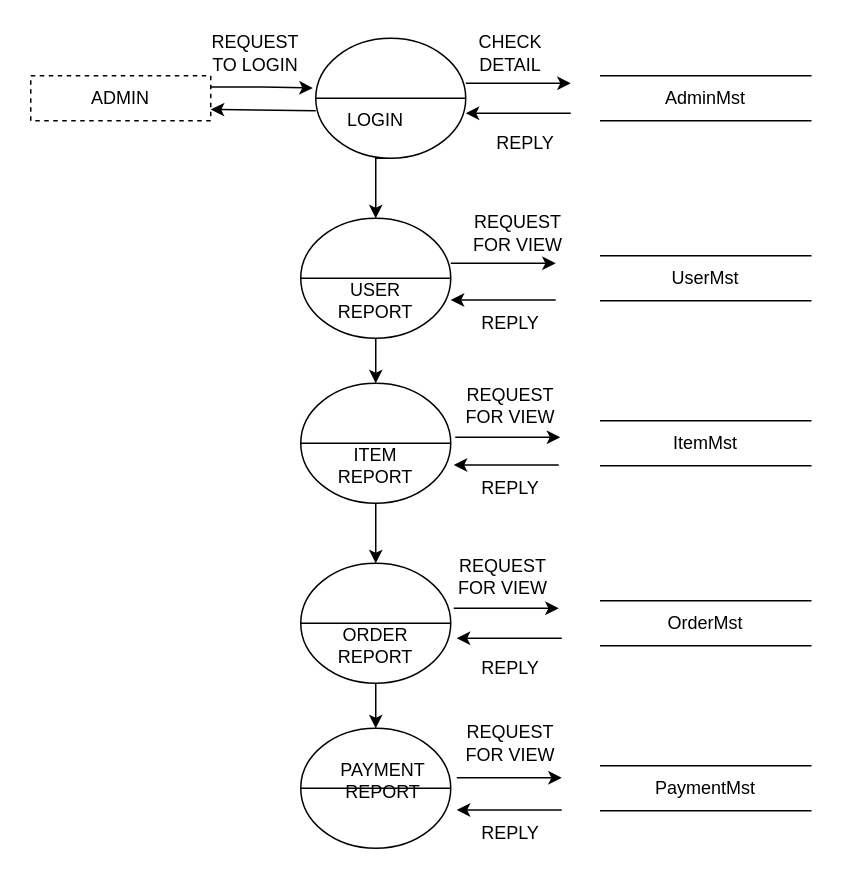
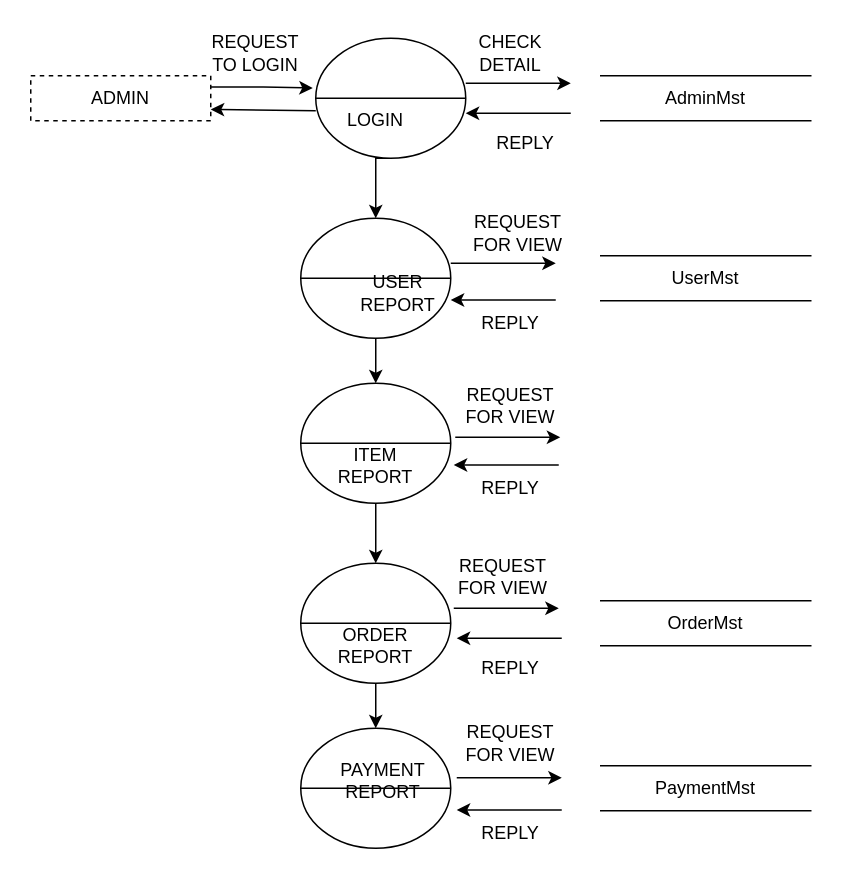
node "USER REPORT": moved (376, 301) -> (398, 293)
node "ItemMst": removed
